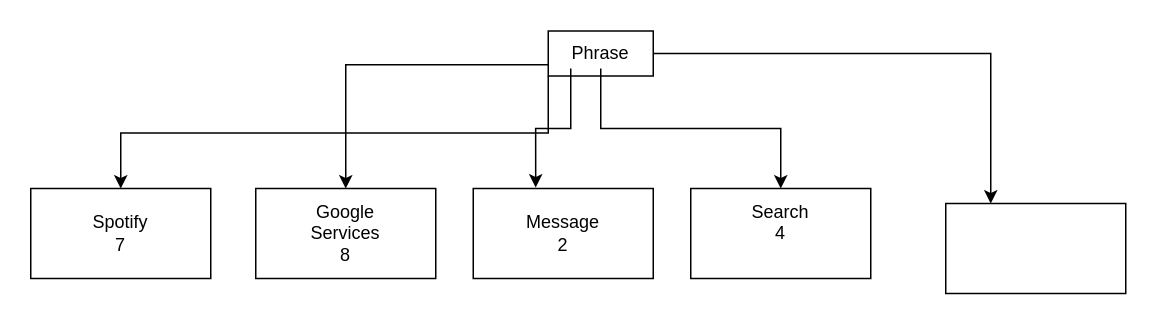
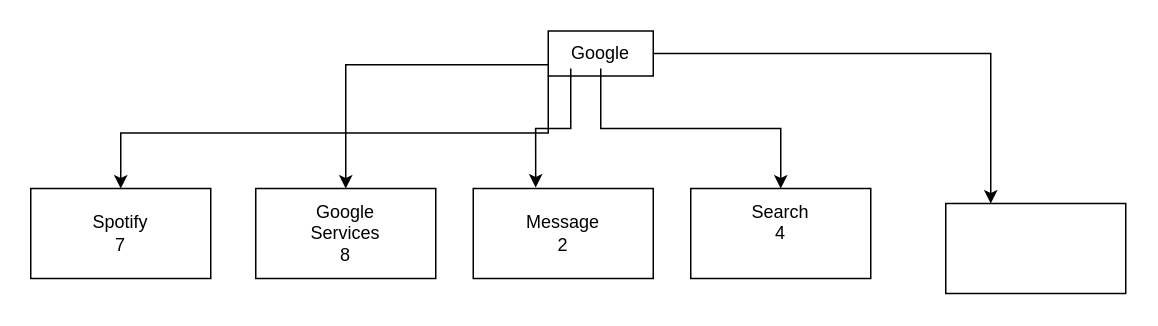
node "Phrase": label "Phrase" -> "Google"
